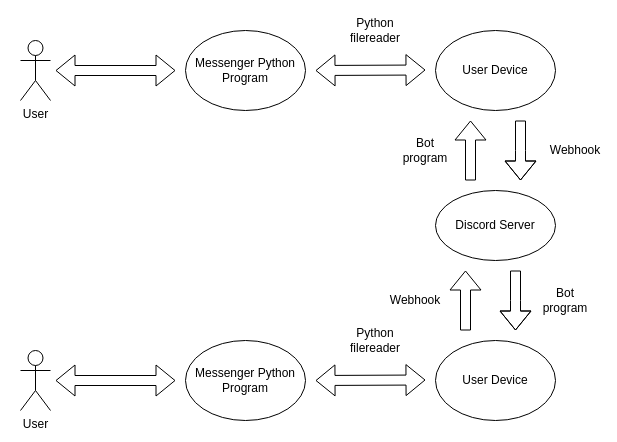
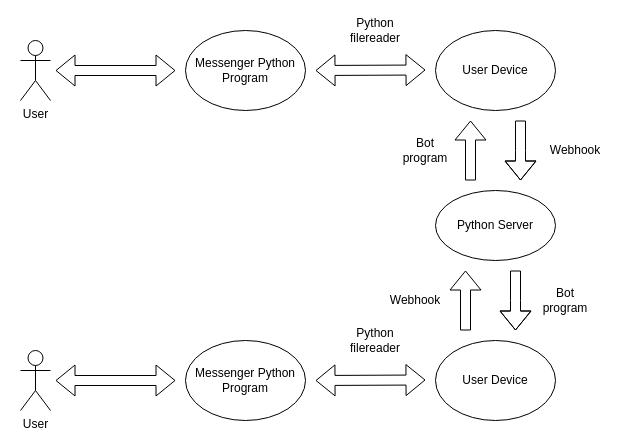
node "Discord Server": label "Discord Server" -> "Python Server"
